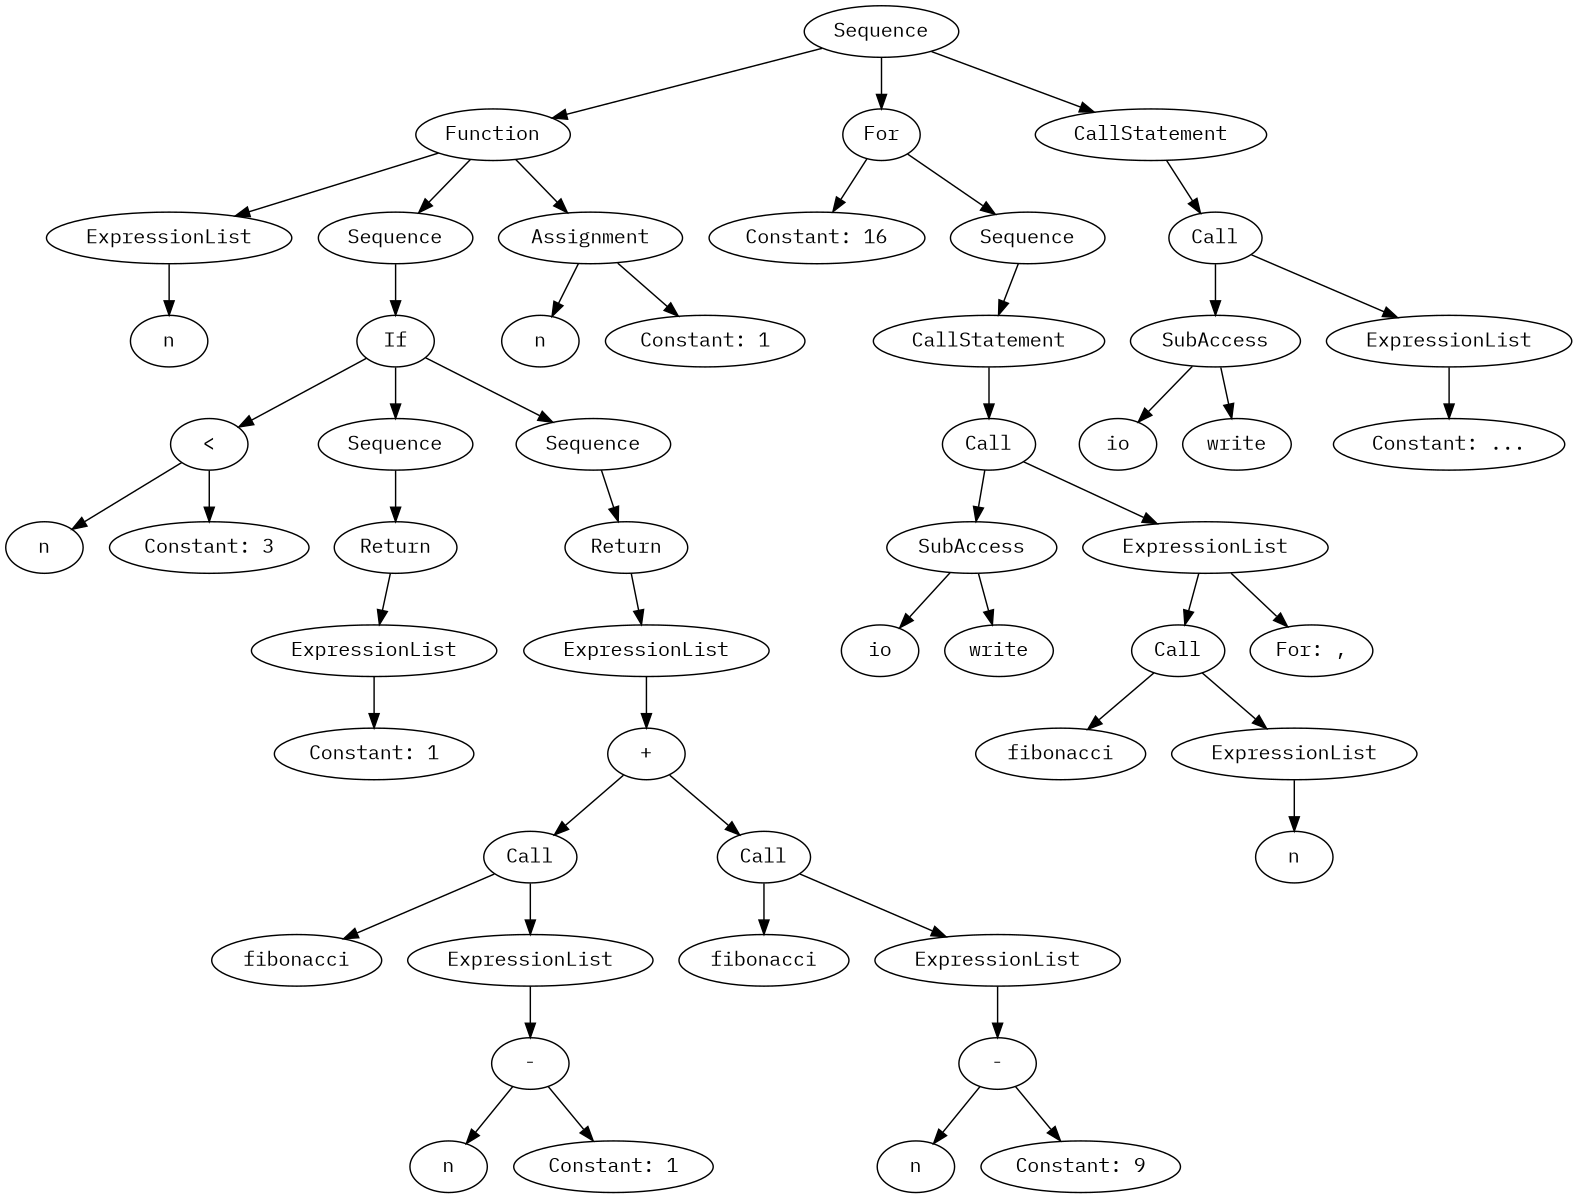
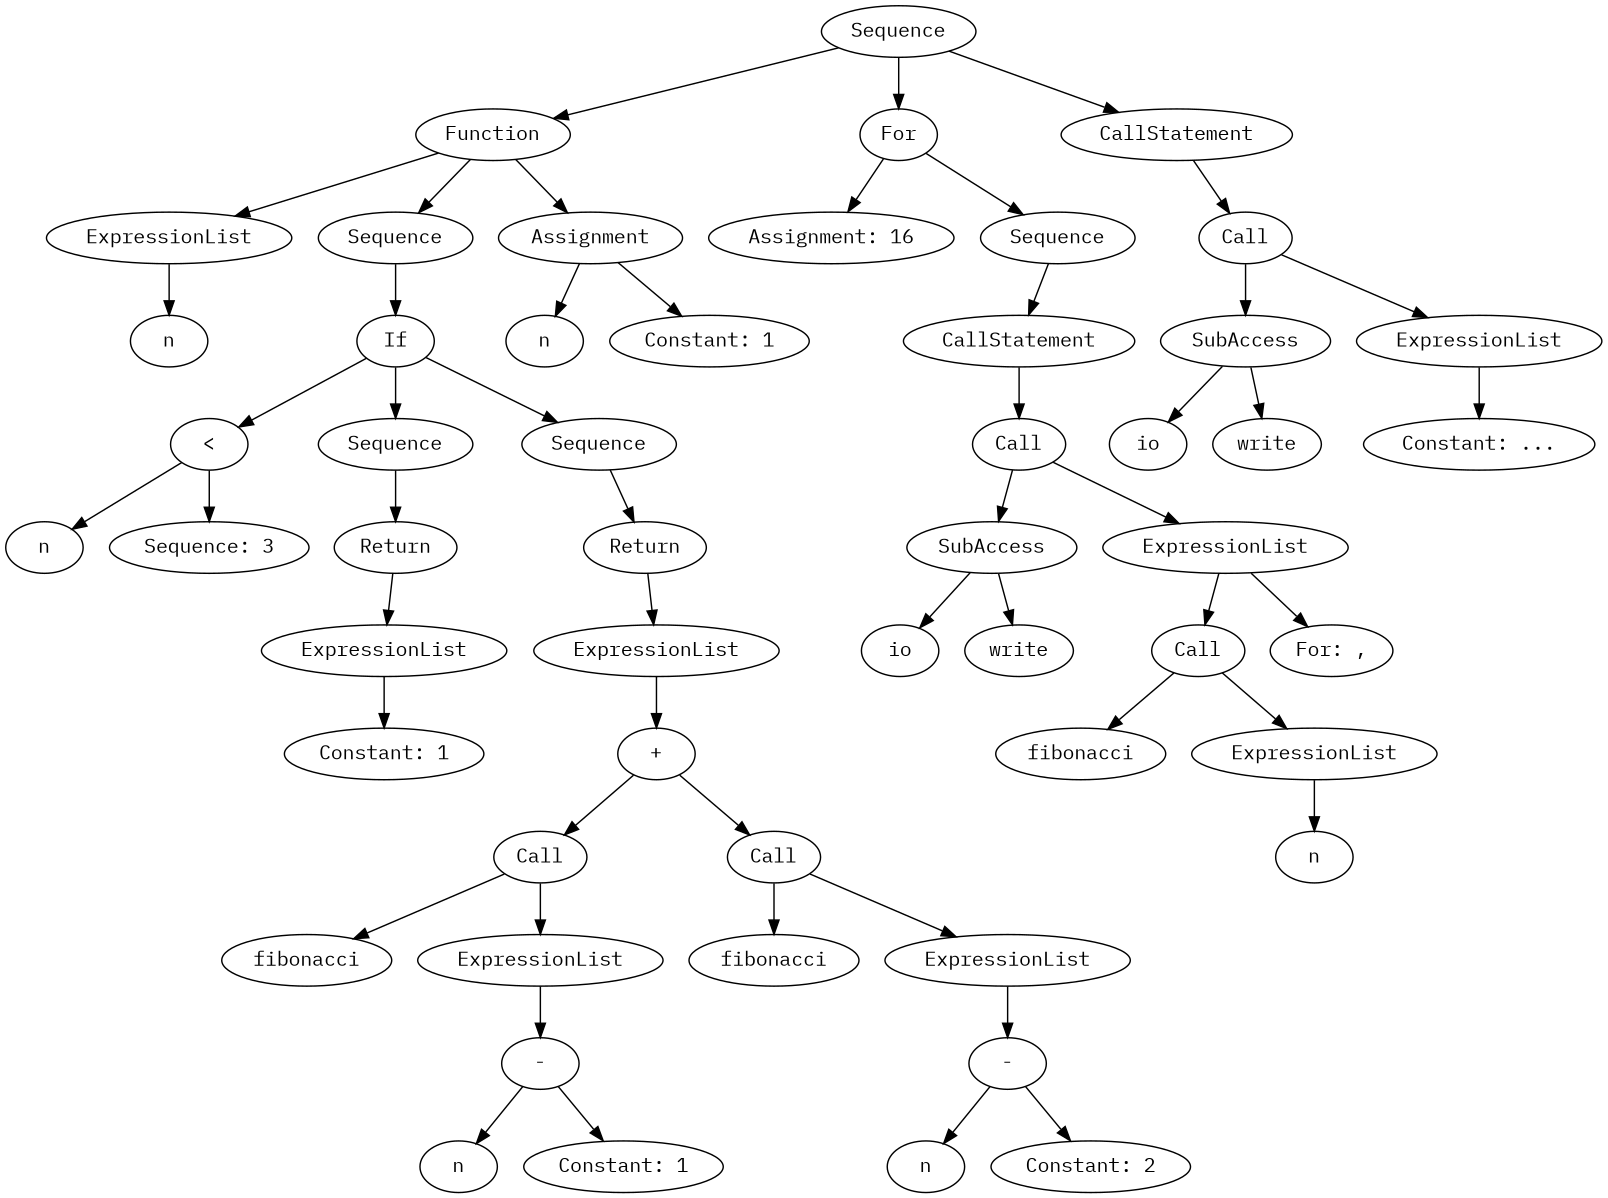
node "Constant: 16": label "Constant: 16" -> "Assignment: 16"
node "Constant: 3": label "Constant: 3" -> "Sequence: 3"
node "Constant: 9": label "Constant: 9" -> "Constant: 2"
